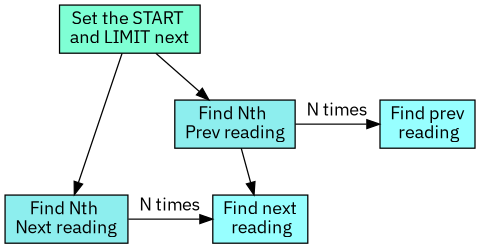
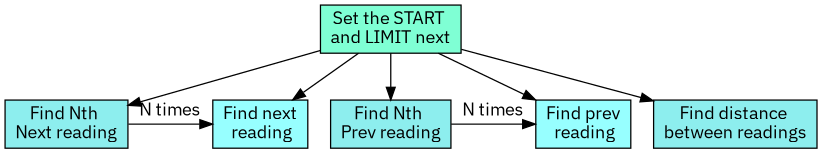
edge "Set the START and LIMIT next" -> "Find prev reading": added
node "Find distance between readings": added
edge "Find Nth Prev reading" -> "Find next reading": now "Set the START and LIMIT next" -> "Find next reading"
